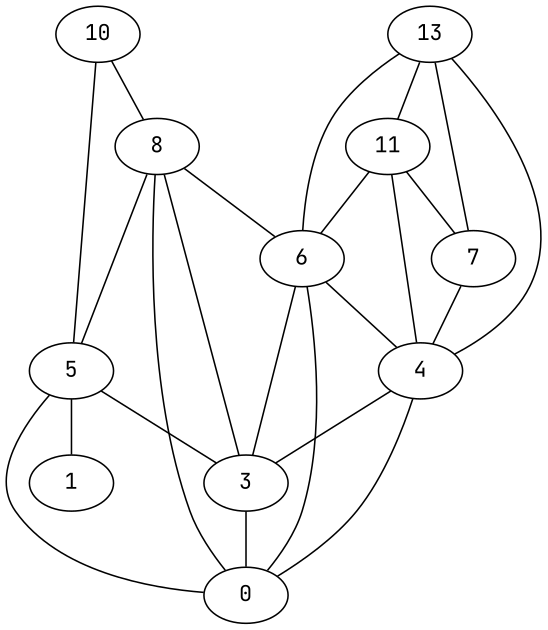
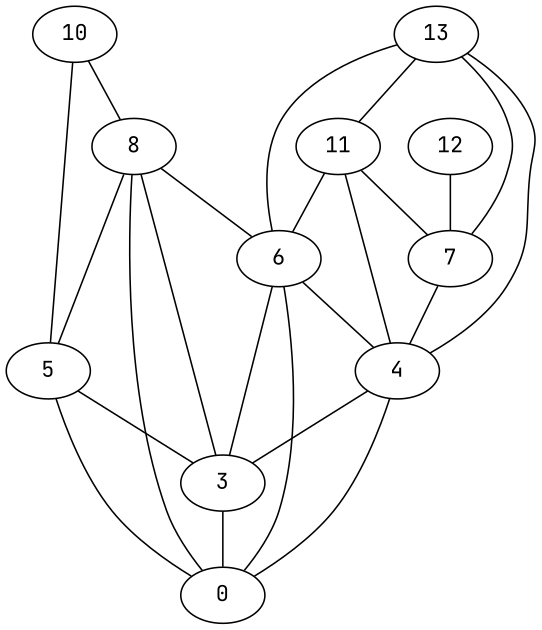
node "12": added
node "1": removed
